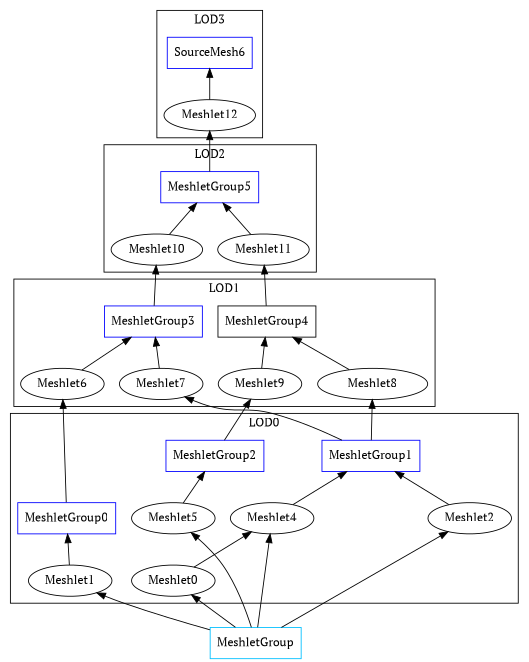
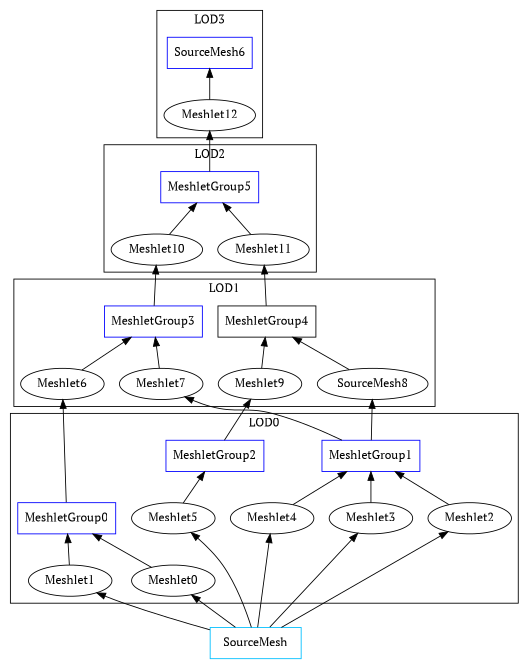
node "Meshlet8": label "Meshlet8" -> "SourceMesh8"
node "Meshlet3": added
edge "Meshlet0" -> "Meshlet4": now "Meshlet0" -> "MeshletGroup0"
node "MeshletGroup": label "MeshletGroup" -> "SourceMesh"
